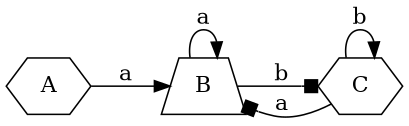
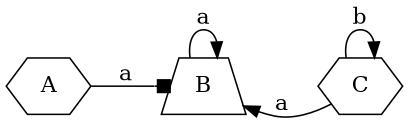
edge "A" -> "B": arrowhead normal -> box
edge "B" -> "C": removed, label "b"
edge "C" -> "B": arrowhead box -> normal
